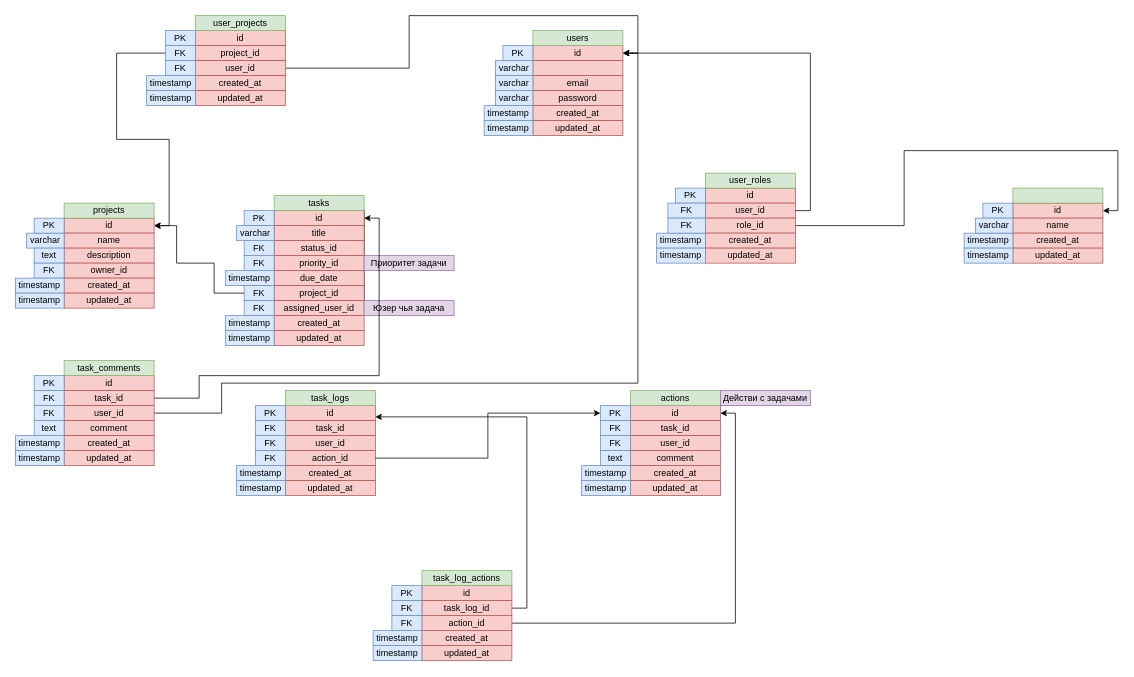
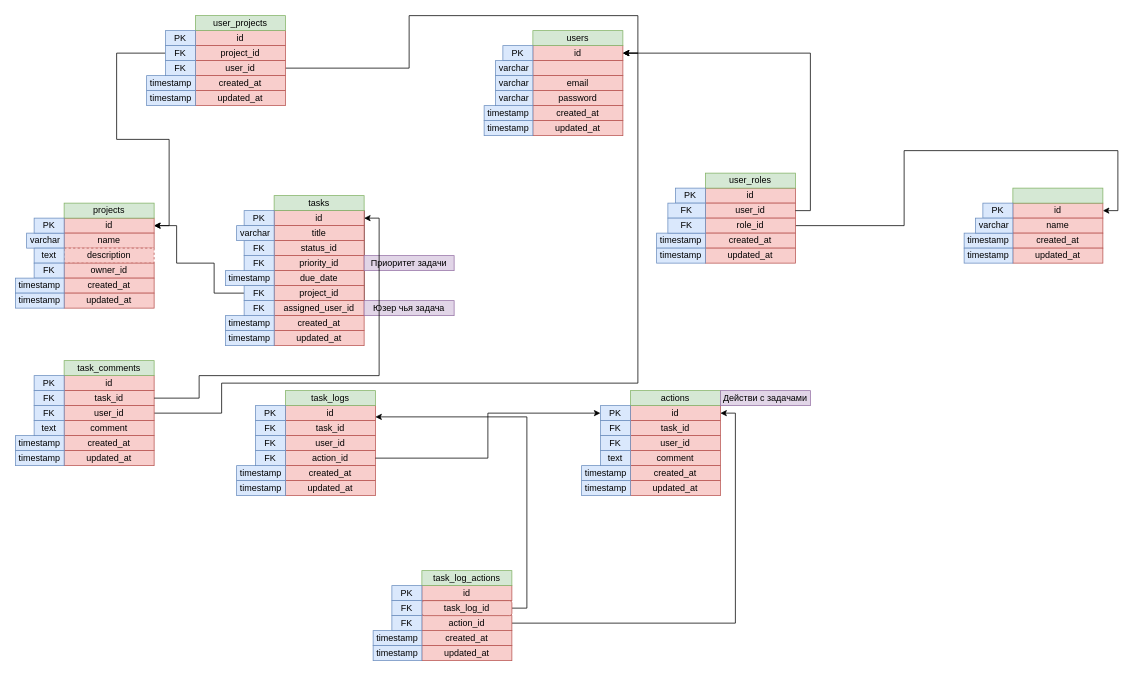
node "description": style solid -> dashed
node "task_log_id": shape rectangle -> rounded rectangle
